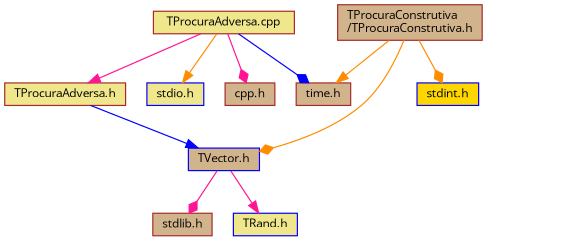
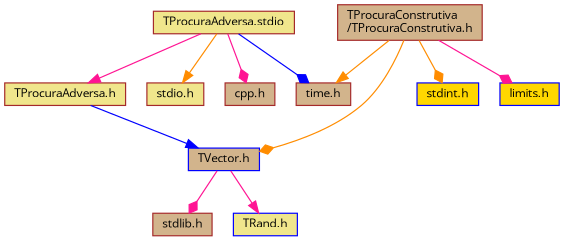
node "TProcuraAdversa.cpp": label "TProcuraAdversa.cpp" -> "TProcuraAdversa.stdio"
node "stdio.h": color blue -> brown
node "limits.h": added
